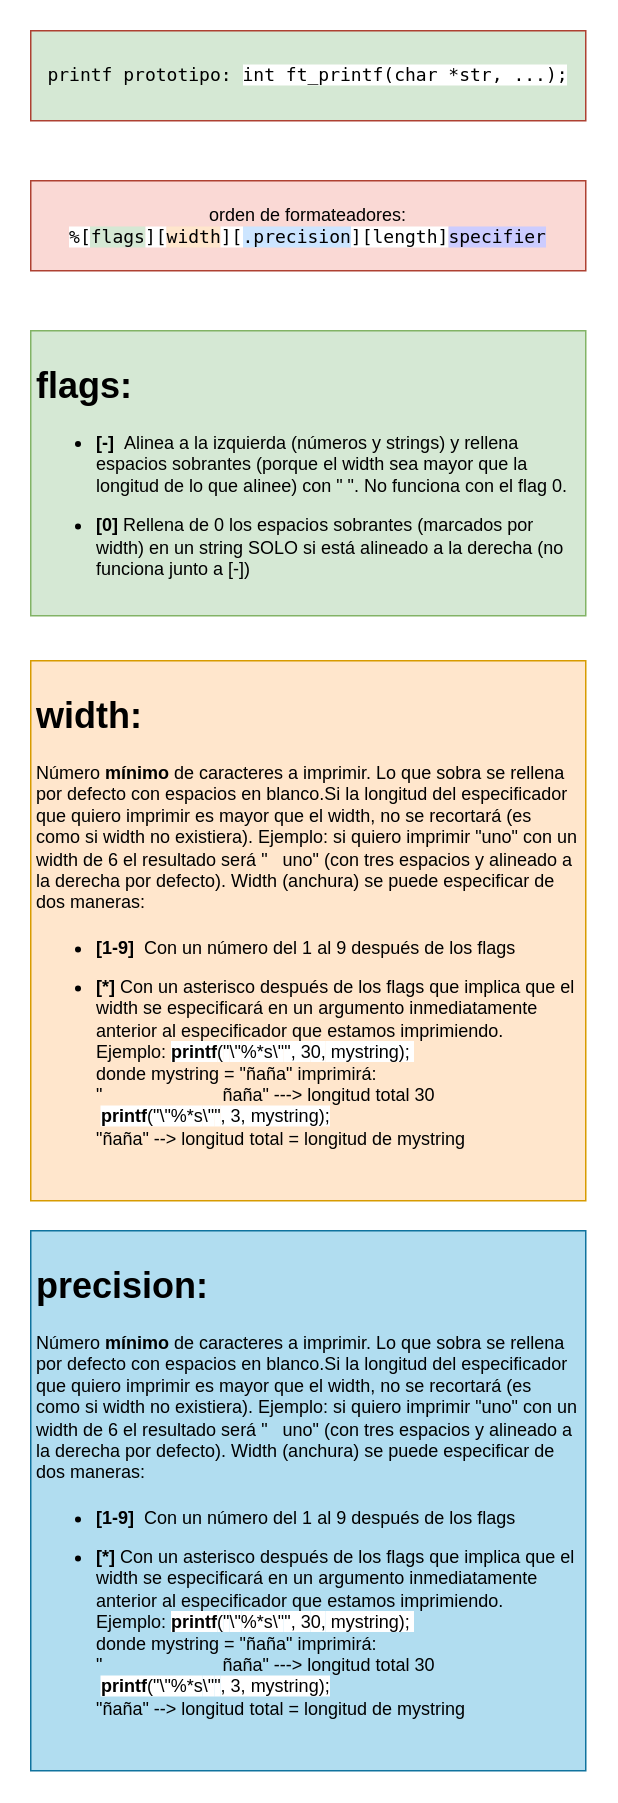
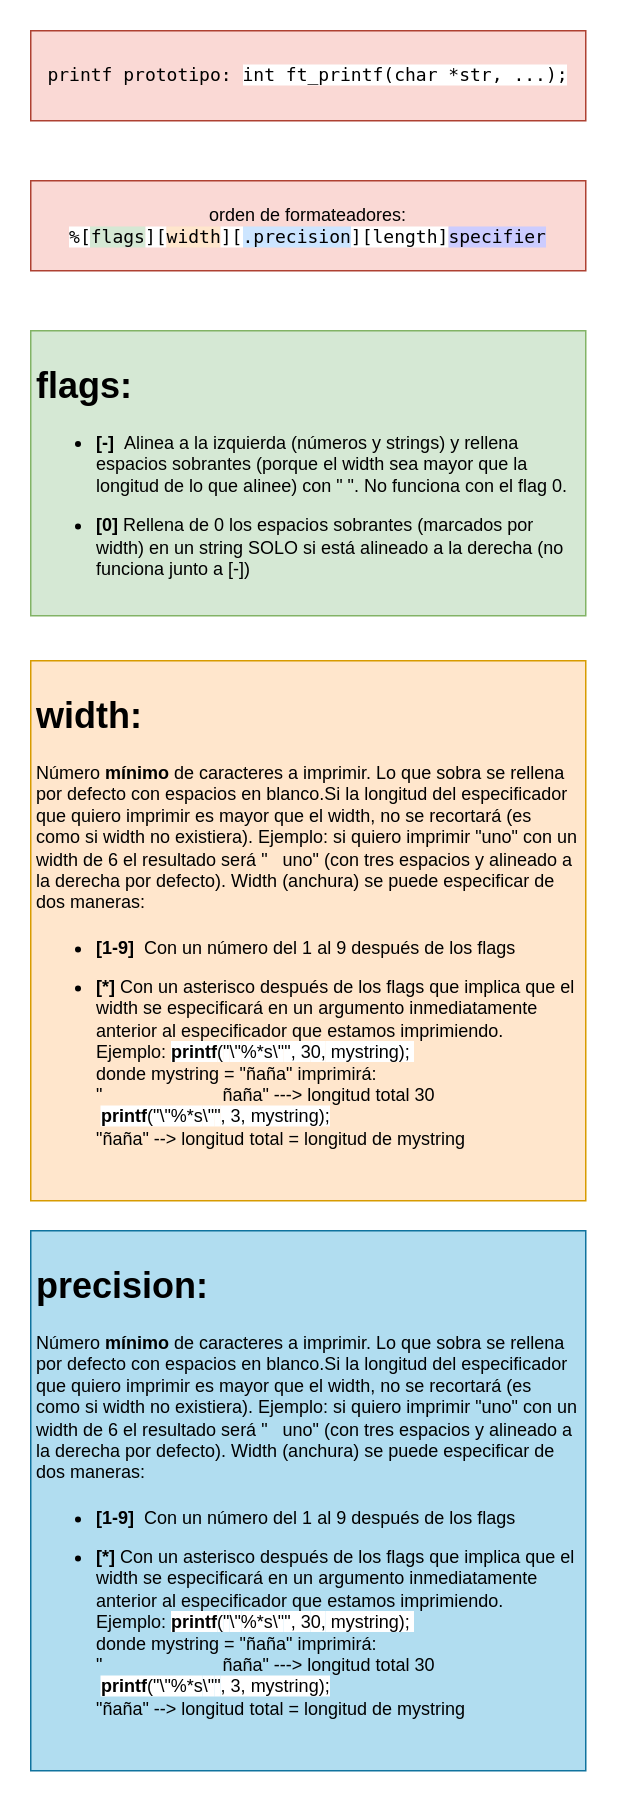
node "printf prototipo: int ft_printf(char *str, ...);": fillcolor #d5e8d4 -> #fad9d5
